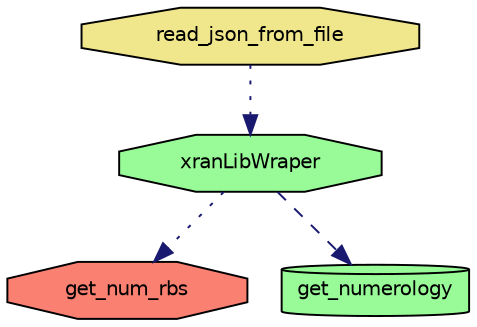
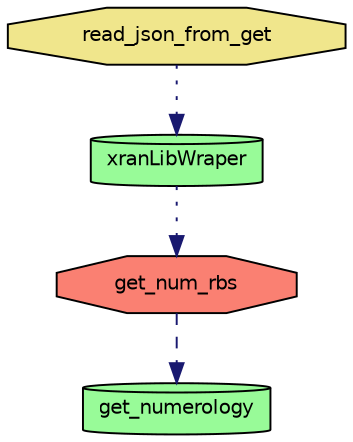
node "read_json_from_file": label "read_json_from_file" -> "read_json_from_get"
node "xranLibWraper": shape octagon -> cylinder
edge "xranLibWraper" -> "get_numerology": now "get_num_rbs" -> "get_numerology"
